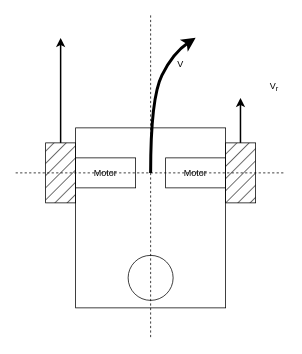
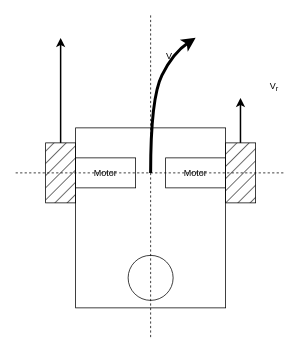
node "V": moved (180, 64) -> (169, 57)
